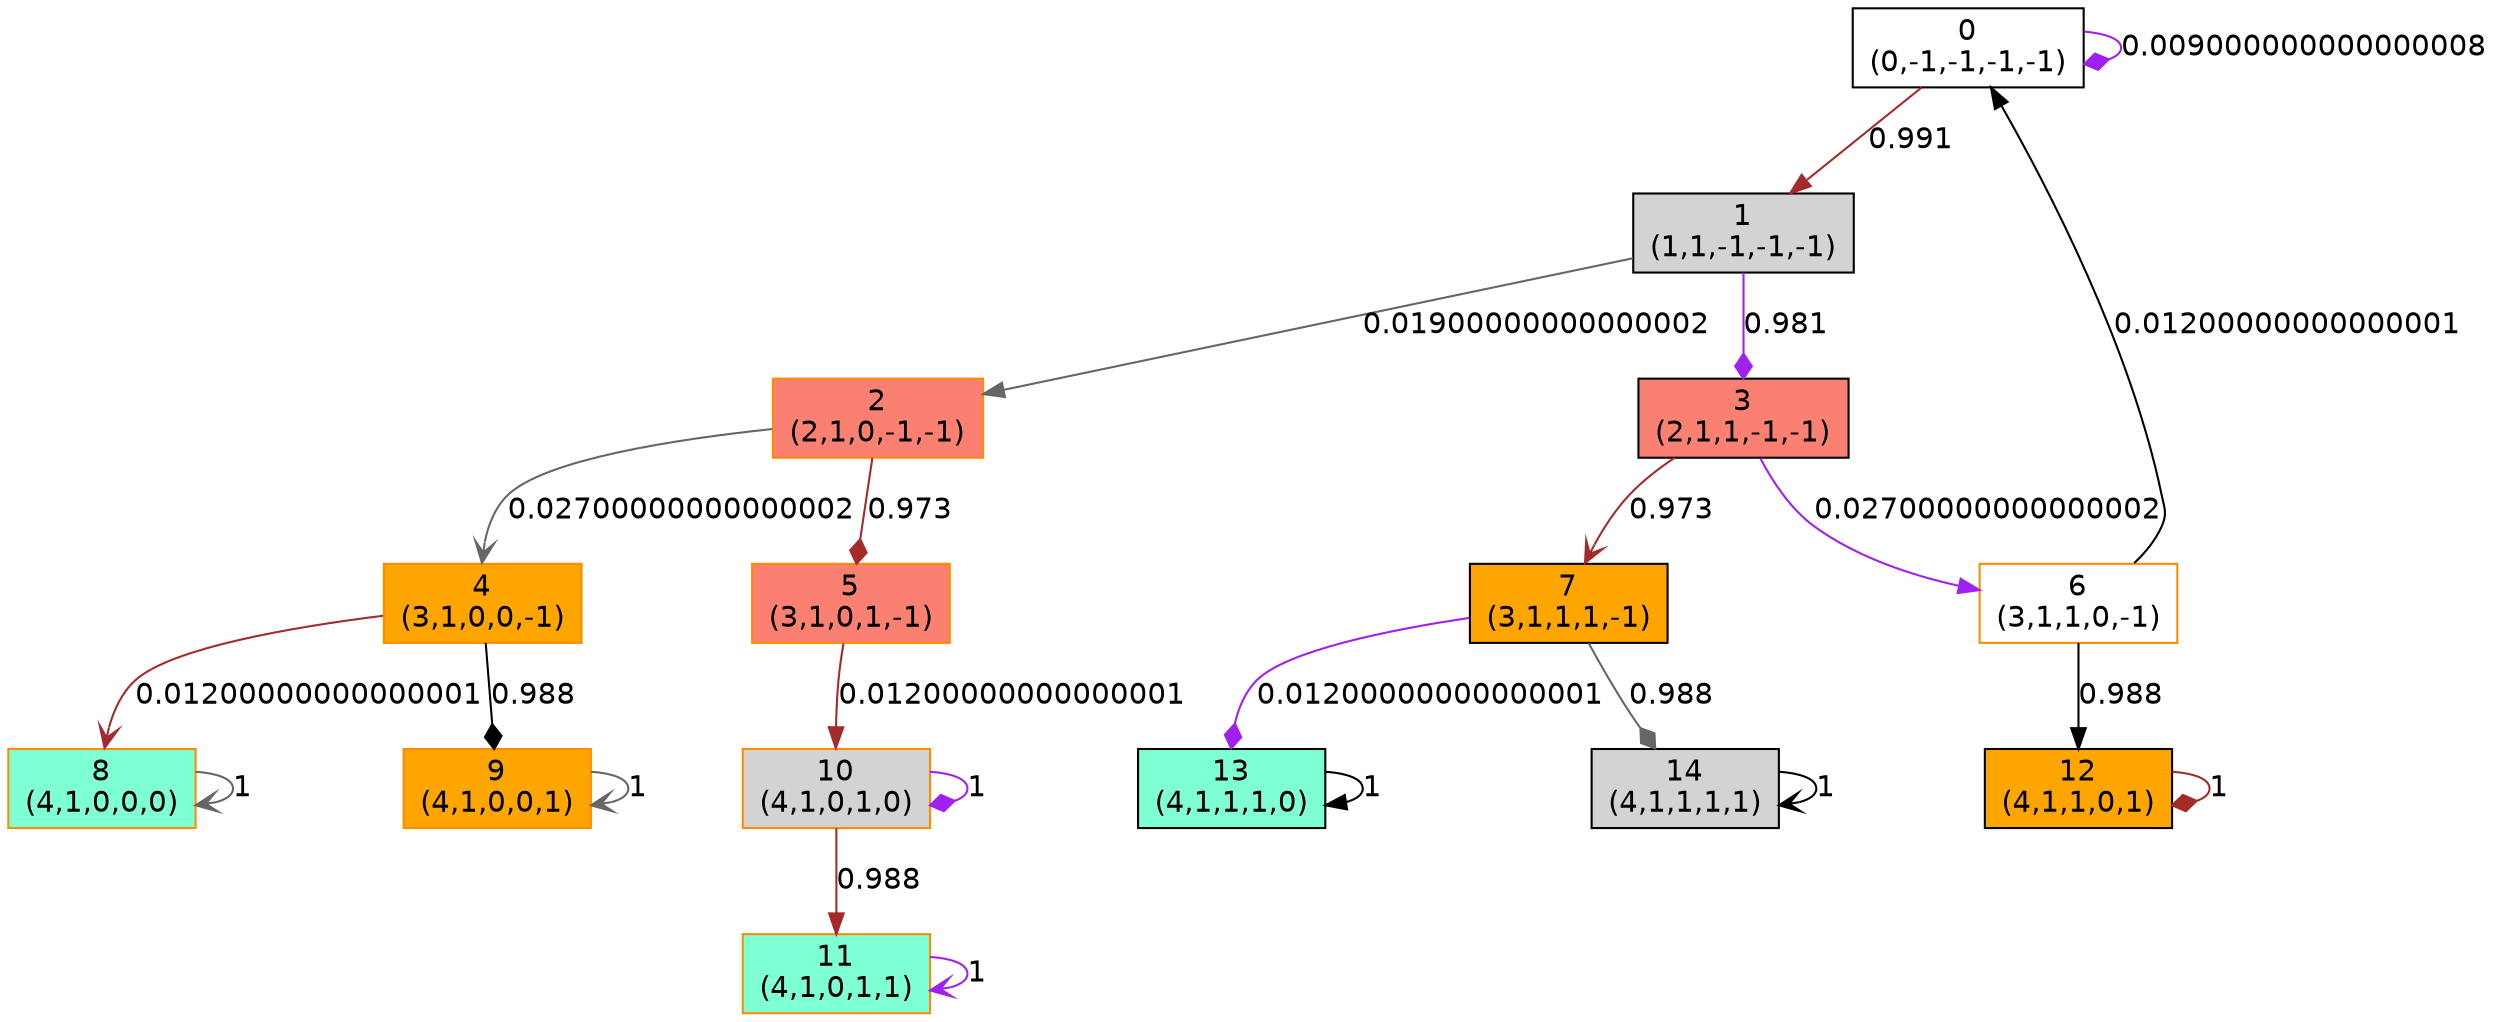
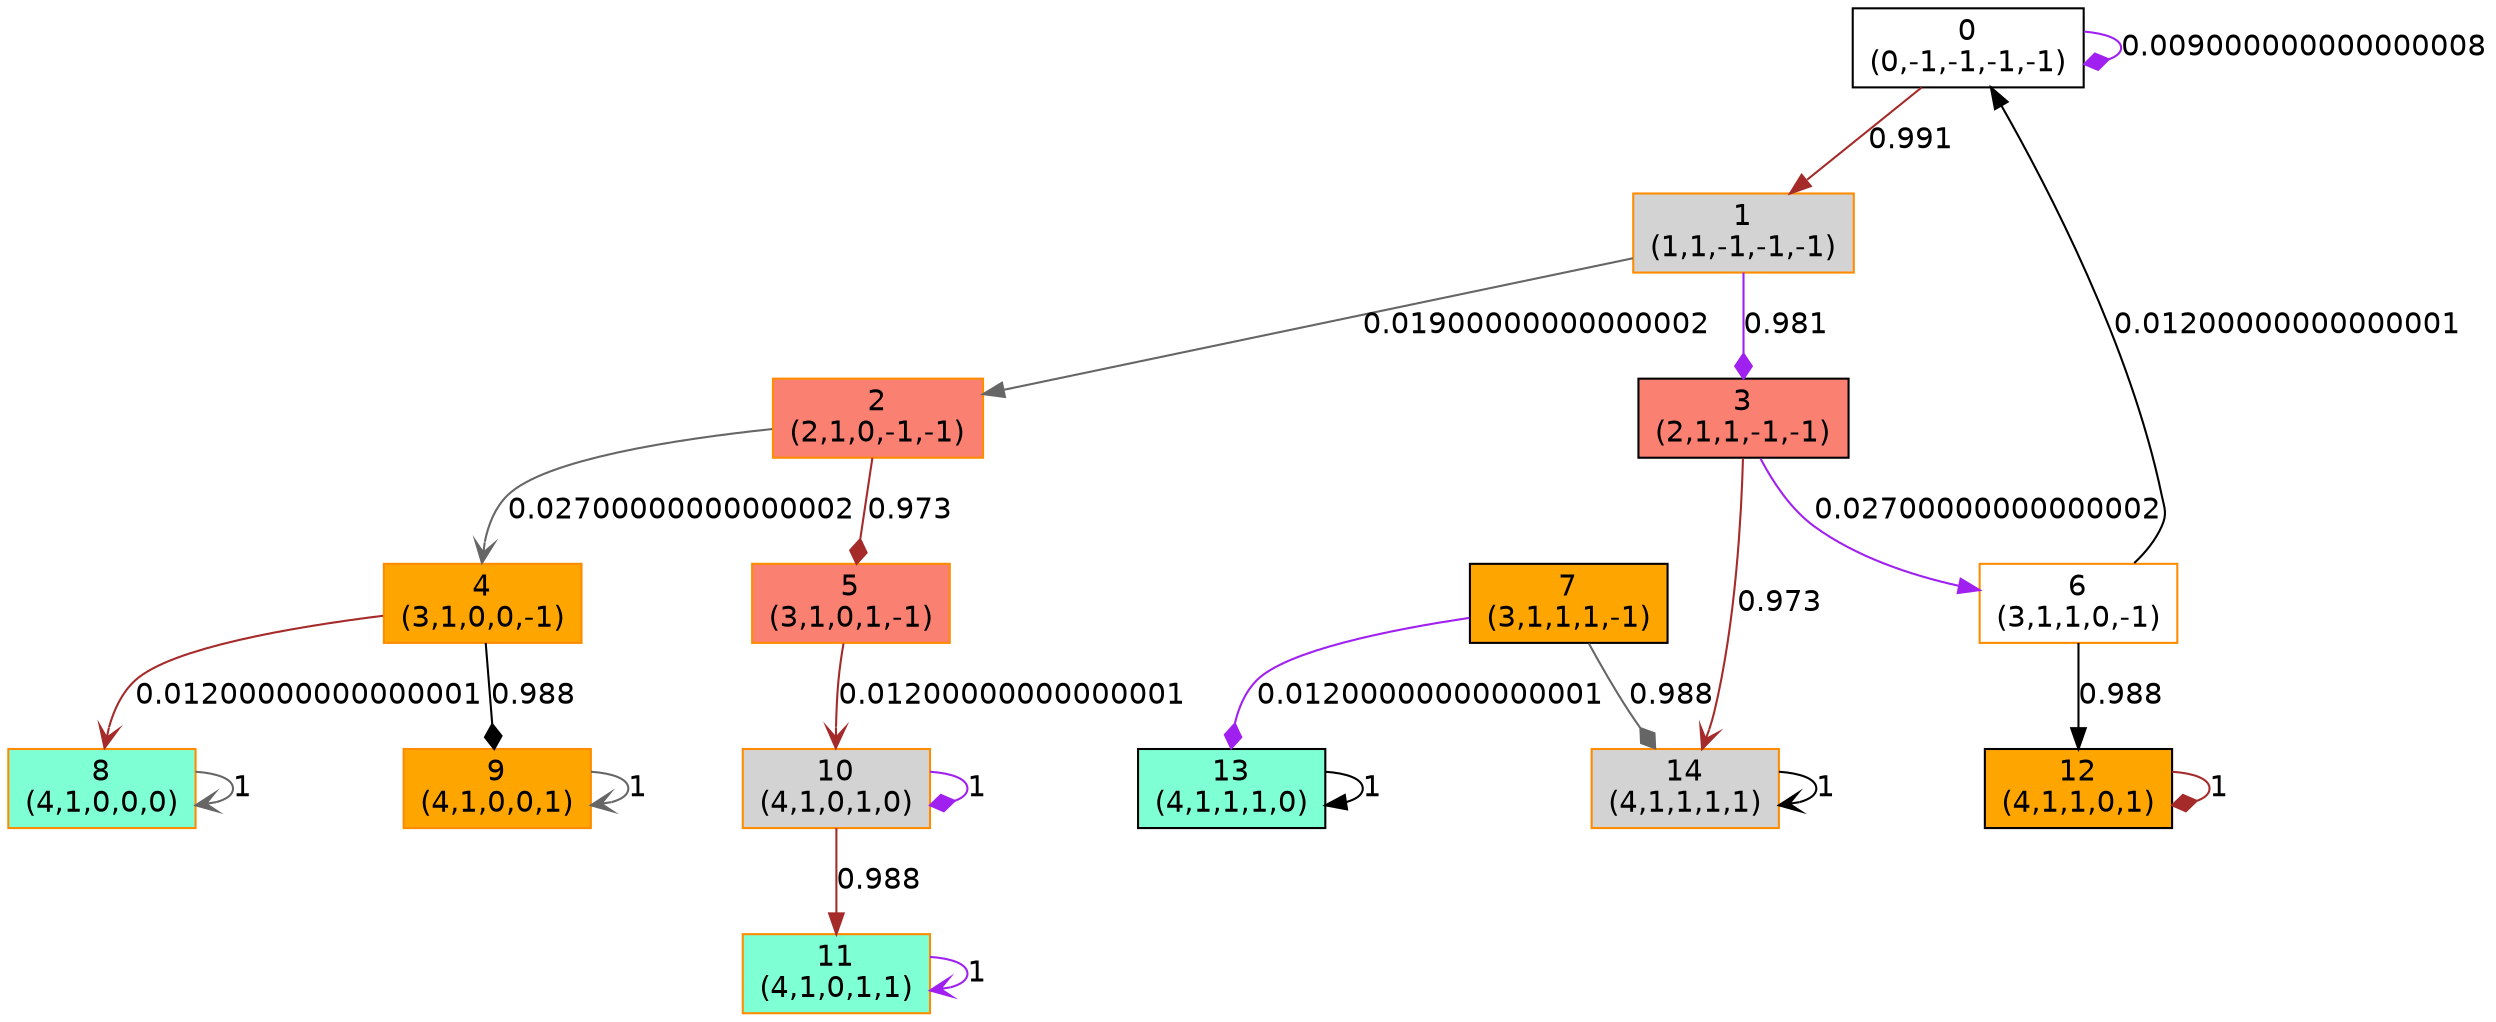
node "1 (1,1,-1,-1,-1)": color black -> darkorange
edge "3 (2,1,1,-1,-1)" -> "7 (3,1,1,1,-1)": now "3 (2,1,1,-1,-1)" -> "14 (4,1,1,1,1)"
edge "5 (3,1,0,1,-1)" -> "10 (4,1,0,1,0)": arrowhead normal -> vee
node "14 (4,1,1,1,1)": color black -> darkorange
